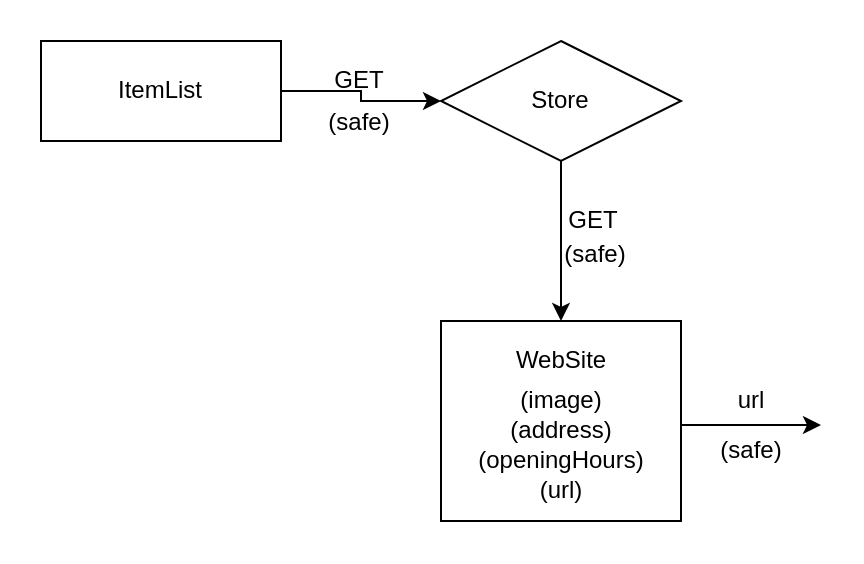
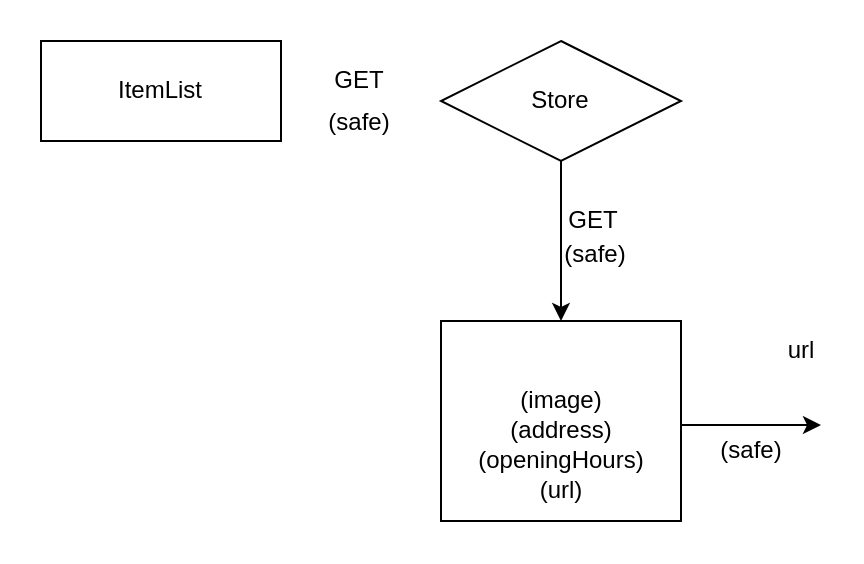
edge "ItemList" -> "Store": removed
node "WebSite": removed
node "url": moved (751, 401) -> (801, 351)
